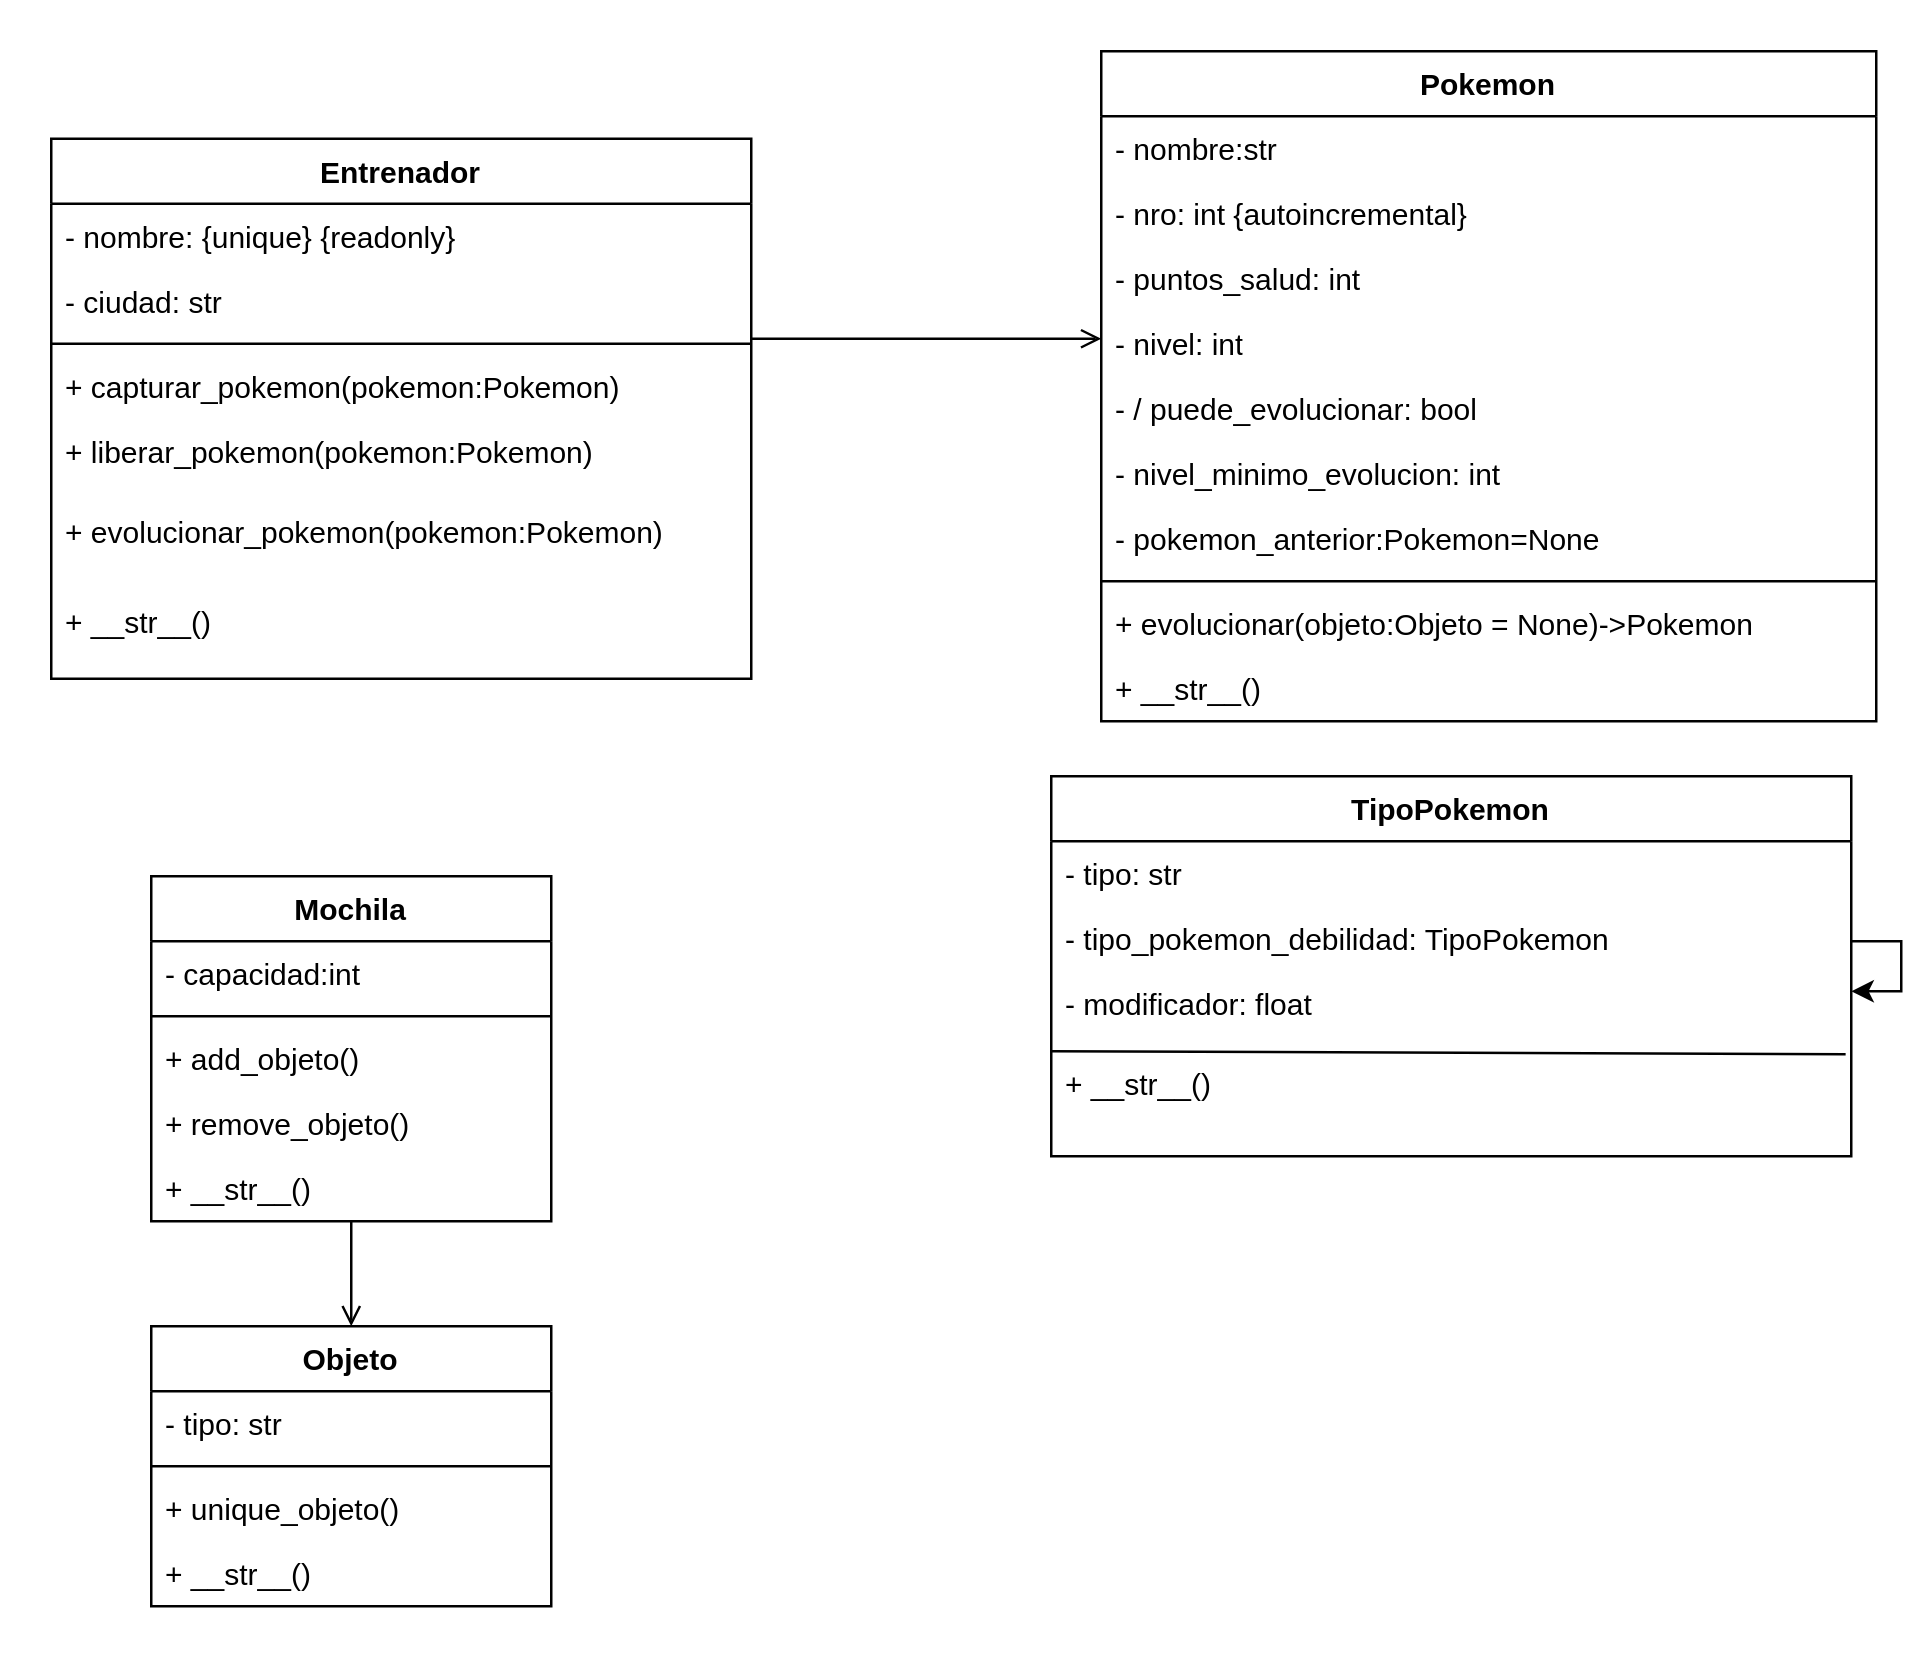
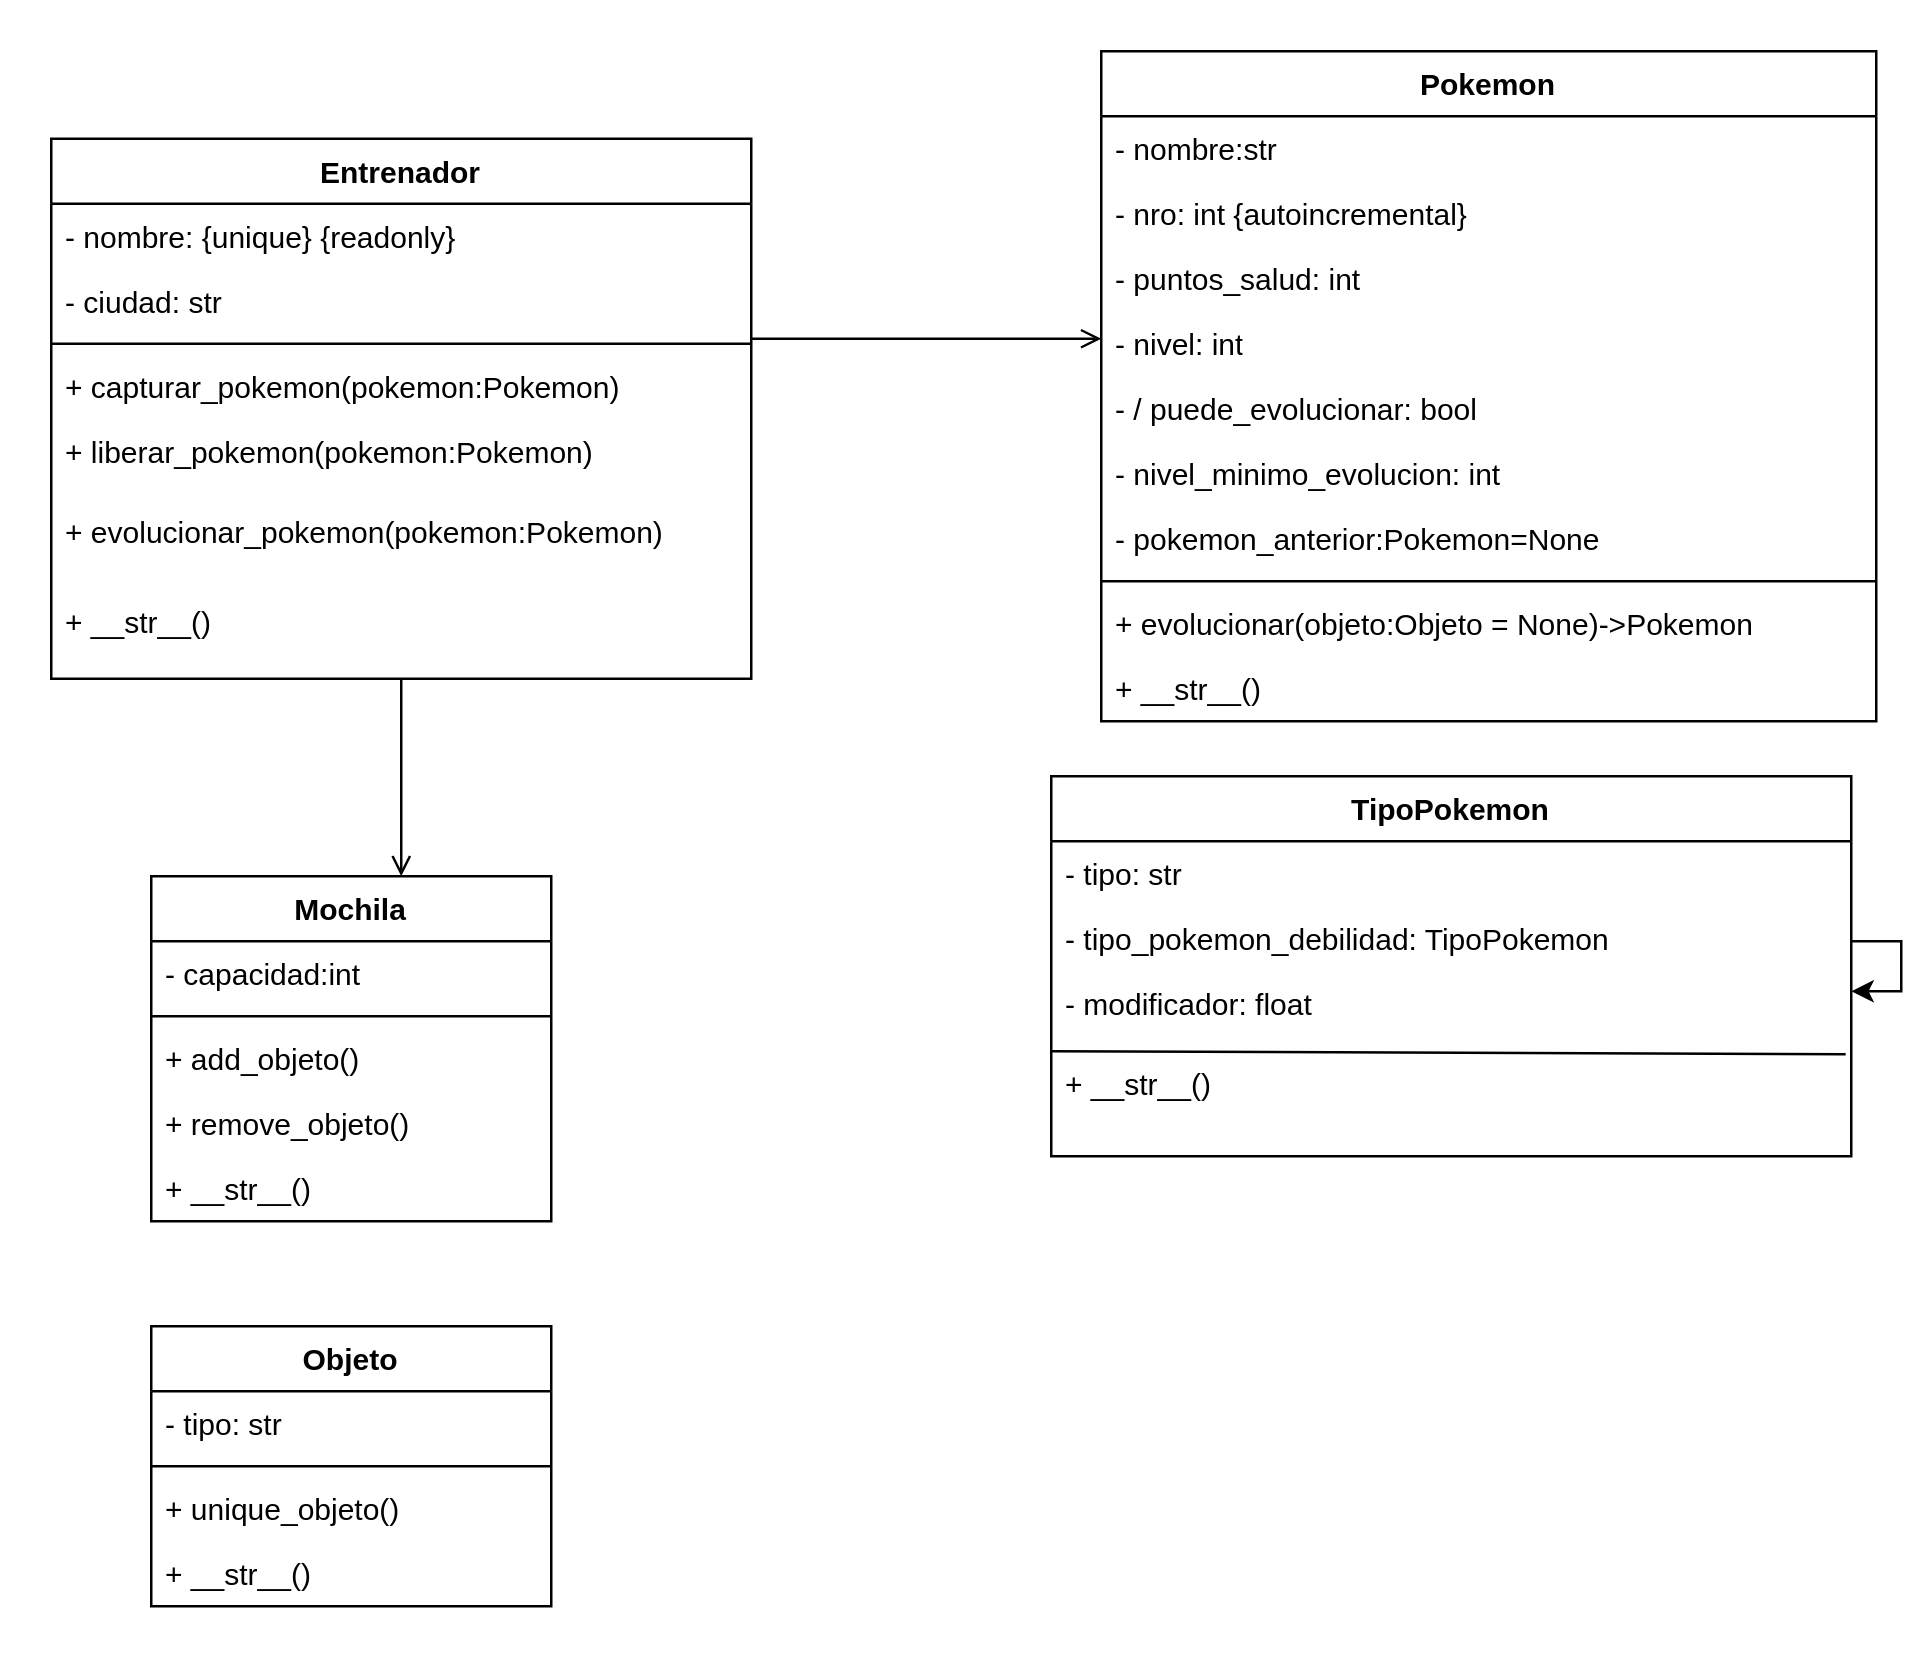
edge "Entrenador" -> "Mochila": added
edge "Mochila" -> "Objeto": removed
